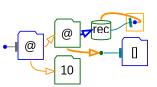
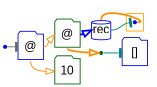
node "rec": color darkgreen -> blue
